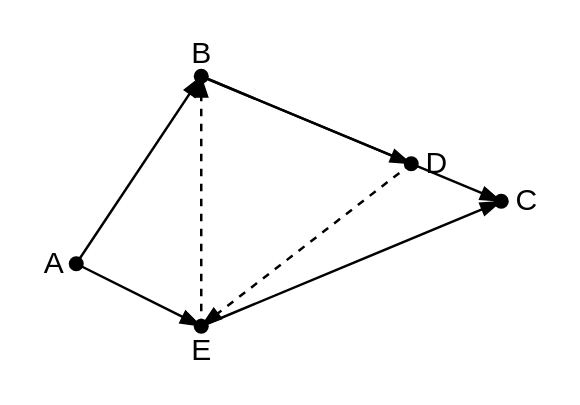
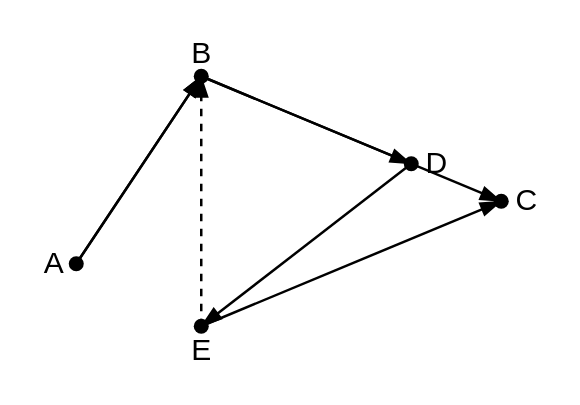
edge "D" -> "E": style dashed -> solid
edge "A" -> "E": now "A" -> "B"
